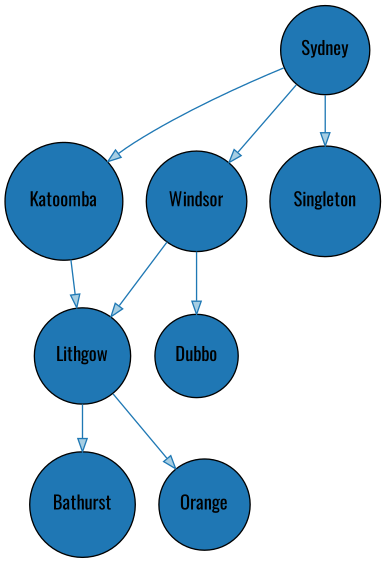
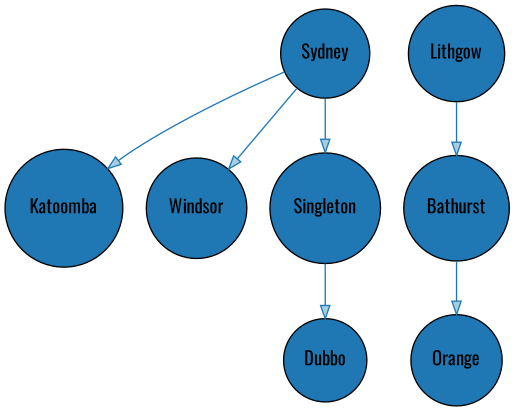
edge "Windsor" -> "Lithgow": removed
edge "Windsor" -> "Dubbo": now "Singleton" -> "Dubbo"
edge "Katoomba" -> "Lithgow": removed
edge "Lithgow" -> "Orange": now "Bathurst" -> "Orange"
